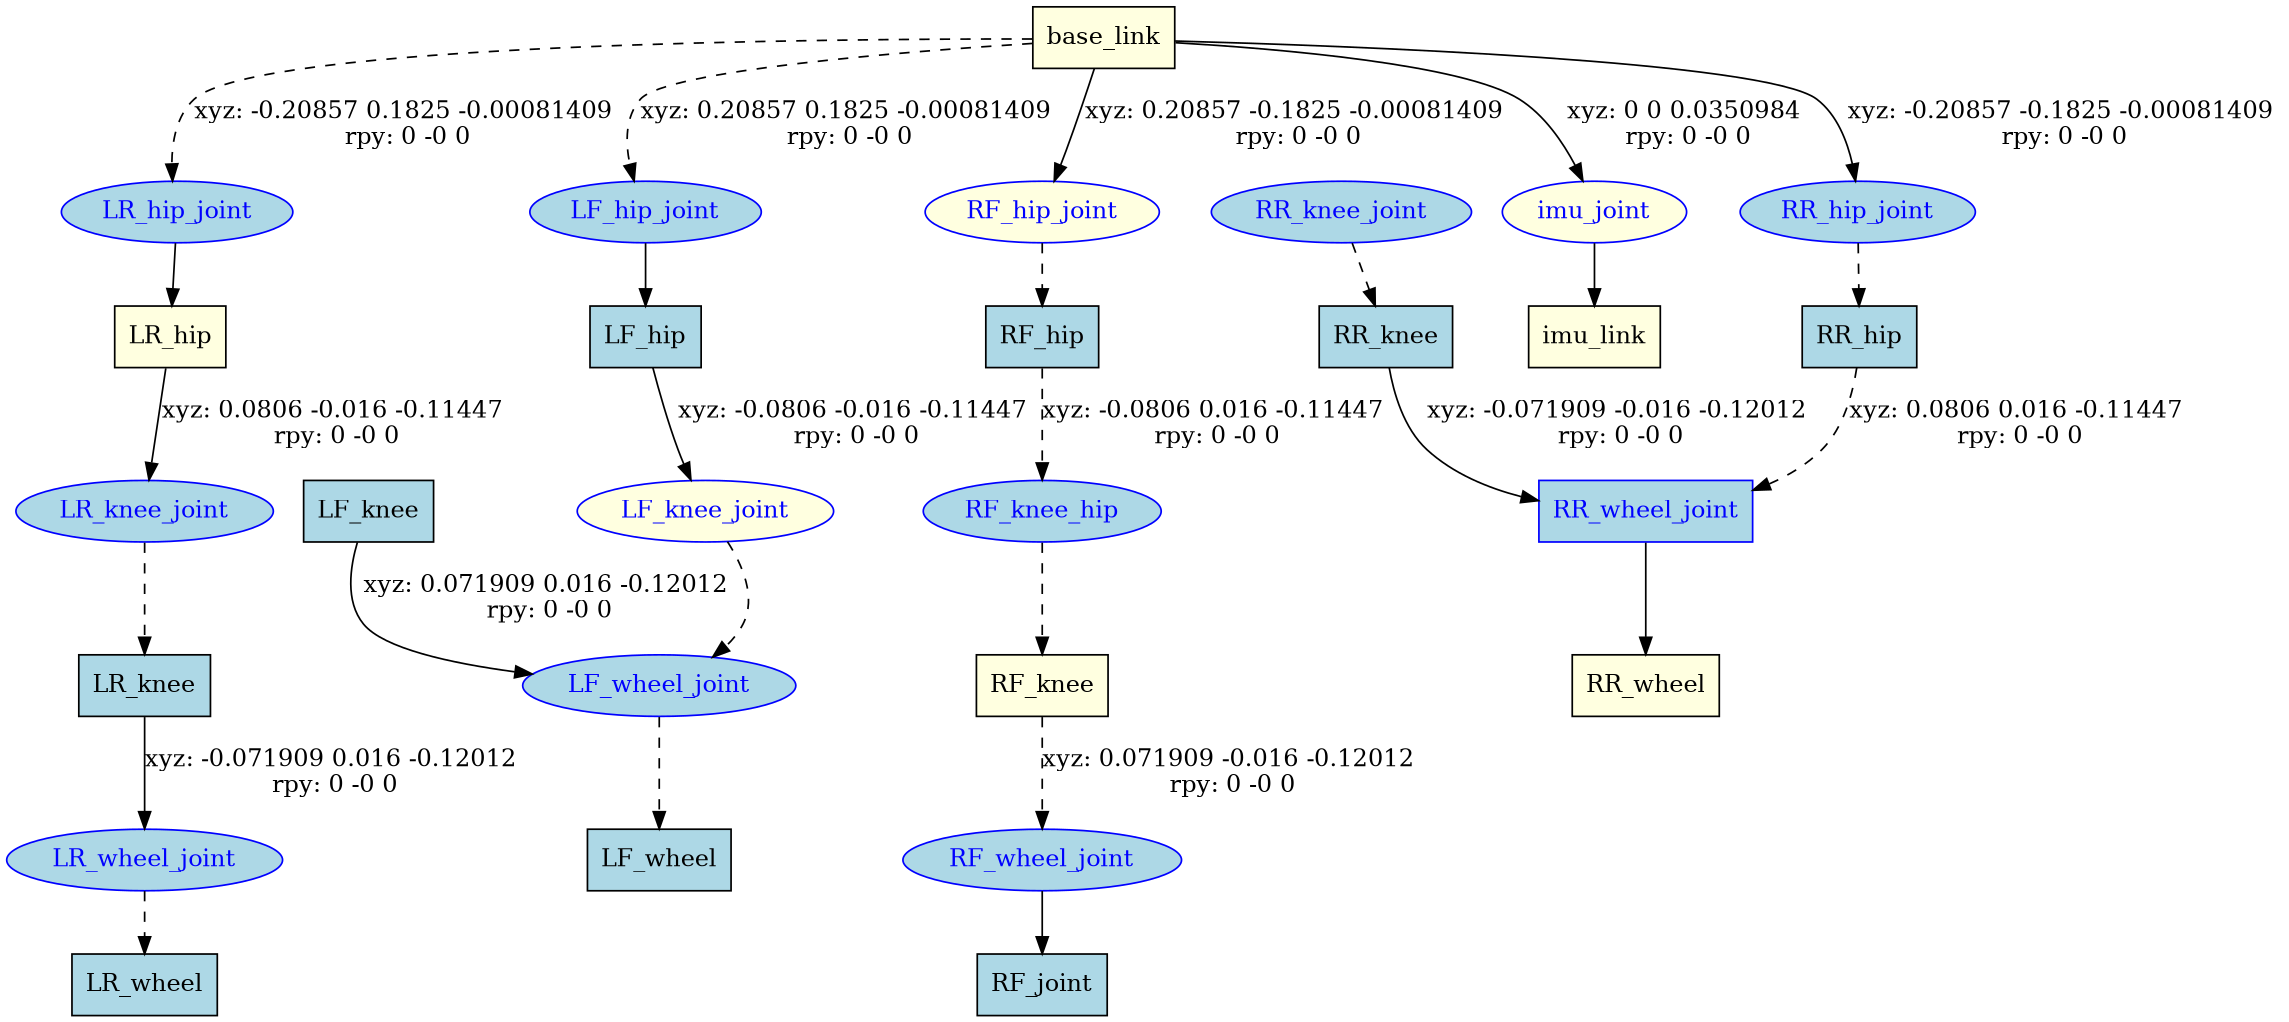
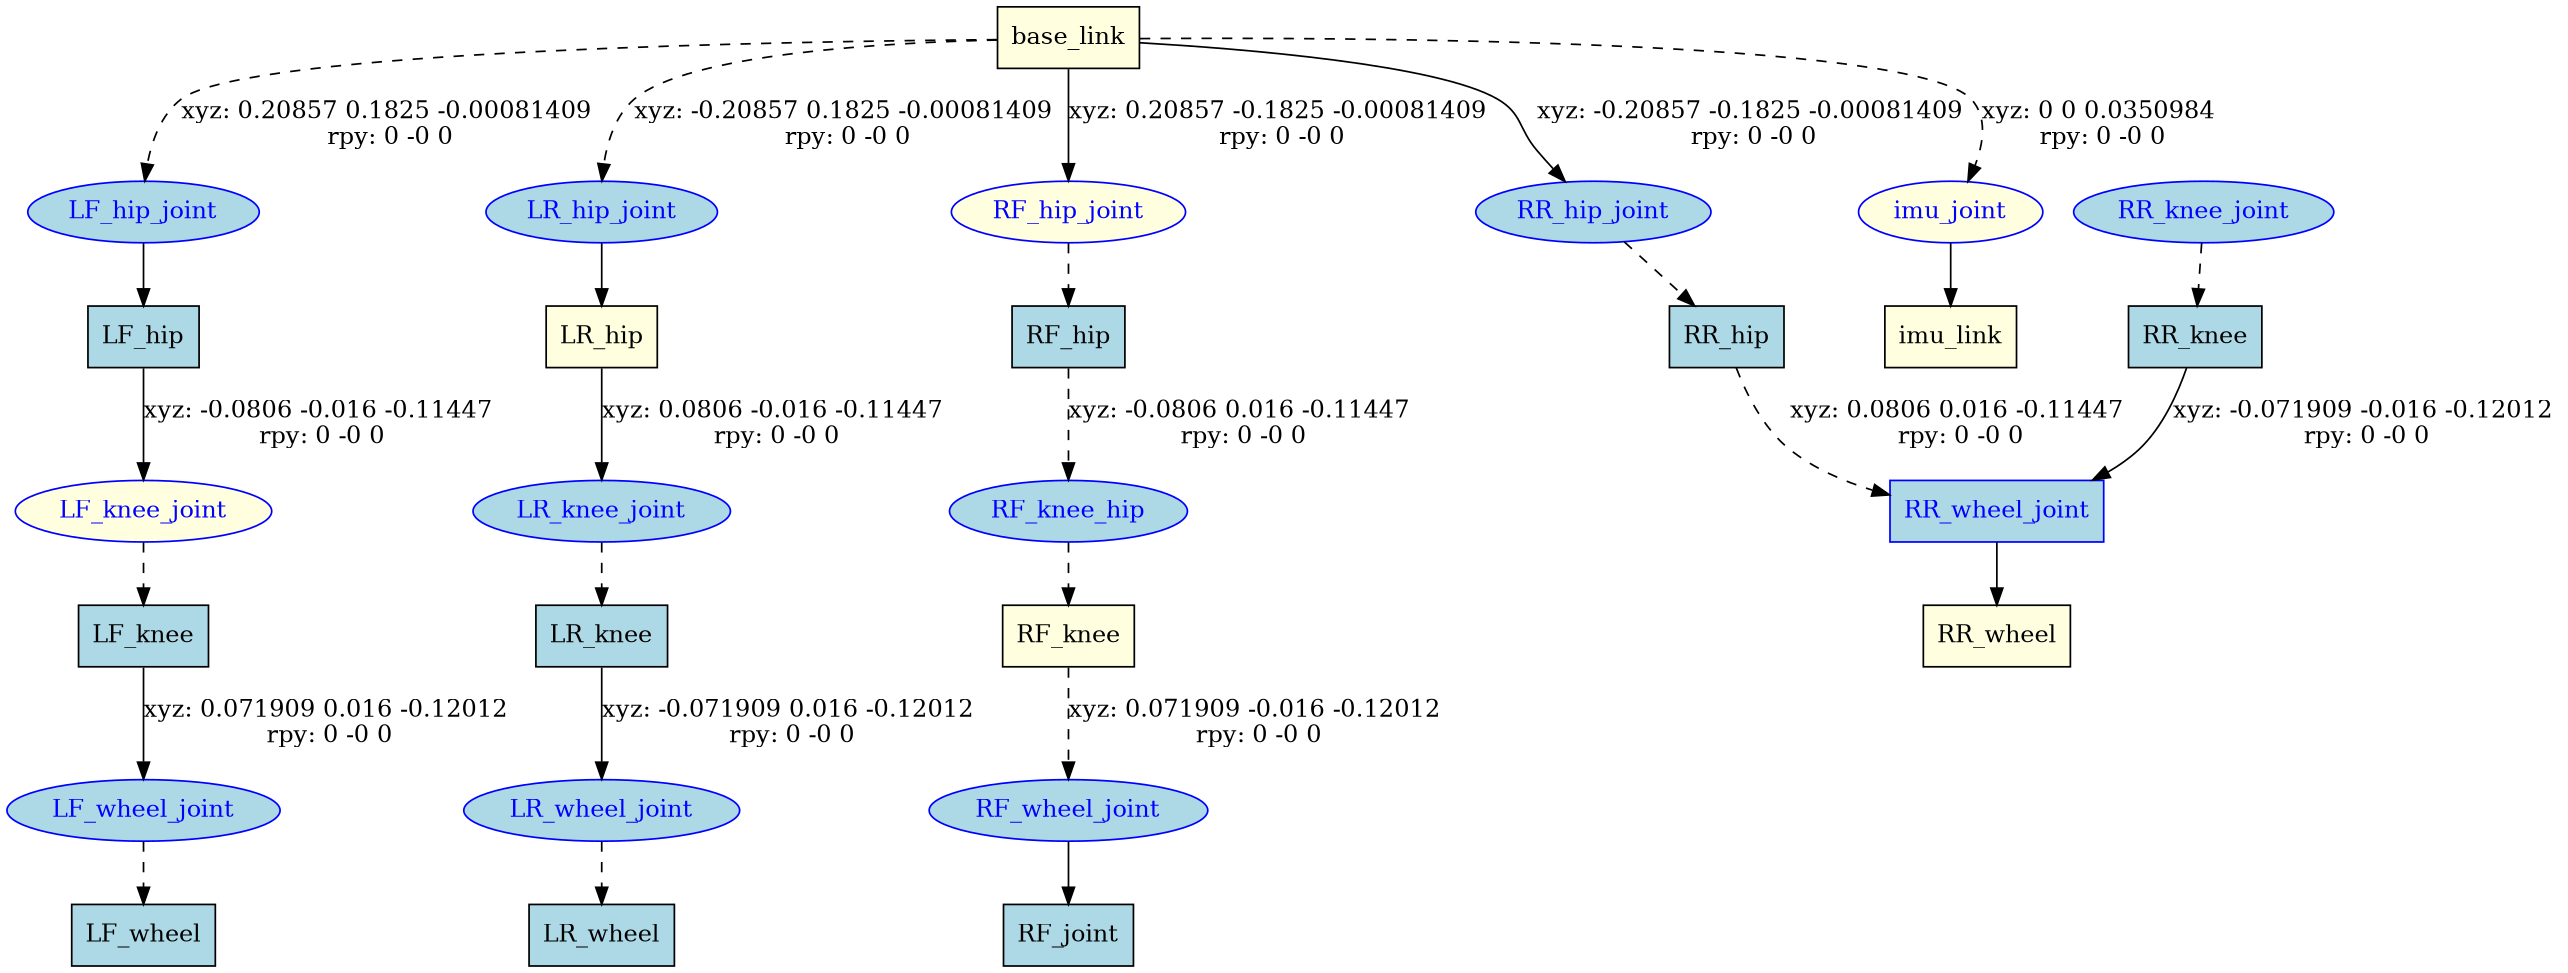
edge "base_link" -> "imu_joint": style solid -> dashed
edge "LF_knee_joint" -> "LF_wheel_joint": now "LF_knee_joint" -> "LF_knee"
